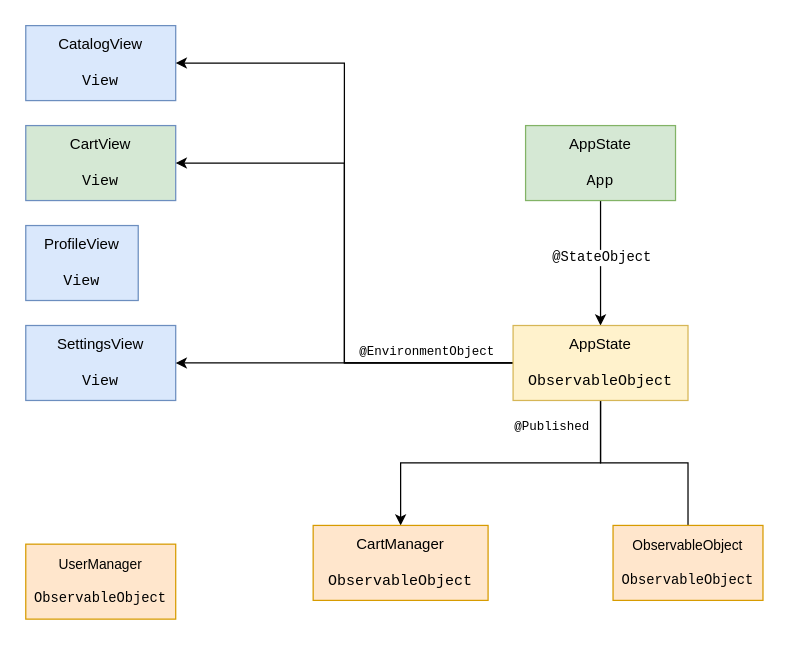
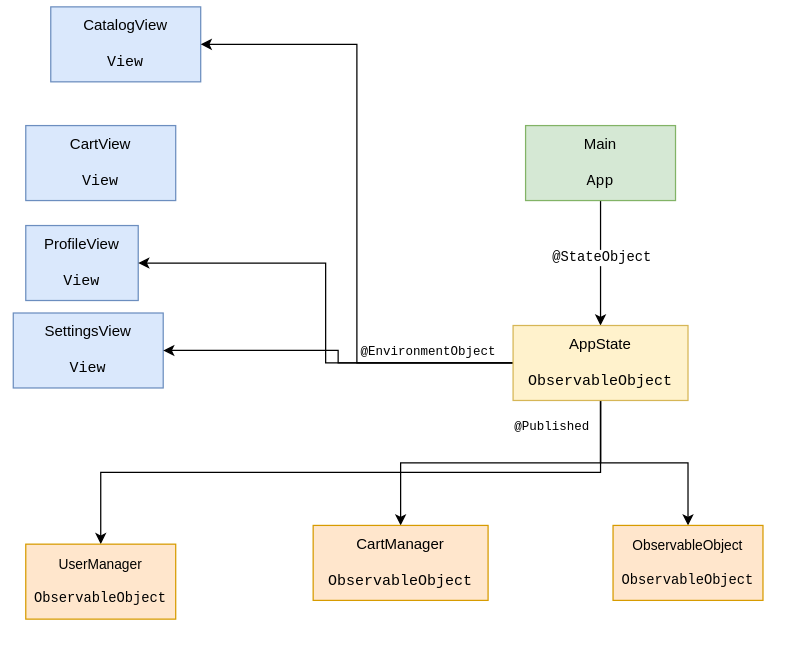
node "CatalogView View": moved (101, 63) -> (126, 44)
node "CartView View": fillcolor #d5e8d4 -> #dae8fc
edge "AppState ObservableObject" -> "CartView View": removed
node "AppState App": label "AppState App" -> "Main App"
edge "AppState ObservableObject" -> "ProfileView View": added
node "SettingsView View": moved (101, 363) -> (88, 351)
edge "AppState ObservableObject" -> "UserManagerObservableObject": added
edge "AppState ObservableObject" -- "ObservableObjectObservableObject": arrowhead none -> classic
